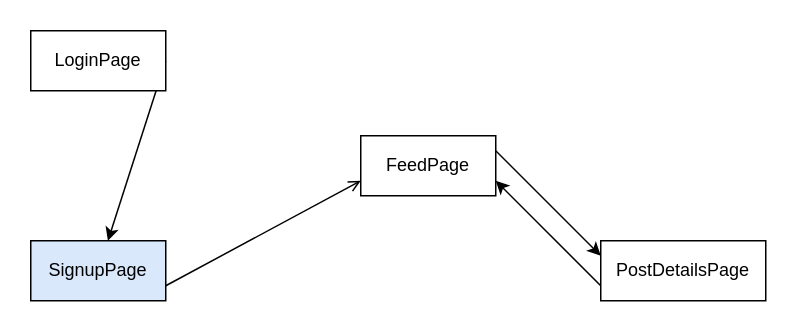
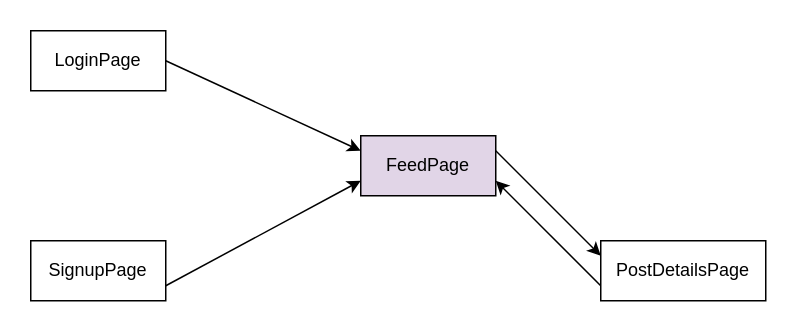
edge "LoginPage" -> "SignupPage": now "LoginPage" -> "FeedPage"
node "FeedPage": fillcolor #ffffff -> #e1d5e7
edge "SignupPage" -> "FeedPage": arrowhead open -> classic
node "SignupPage": fillcolor #dae8fc -> #ffffff
